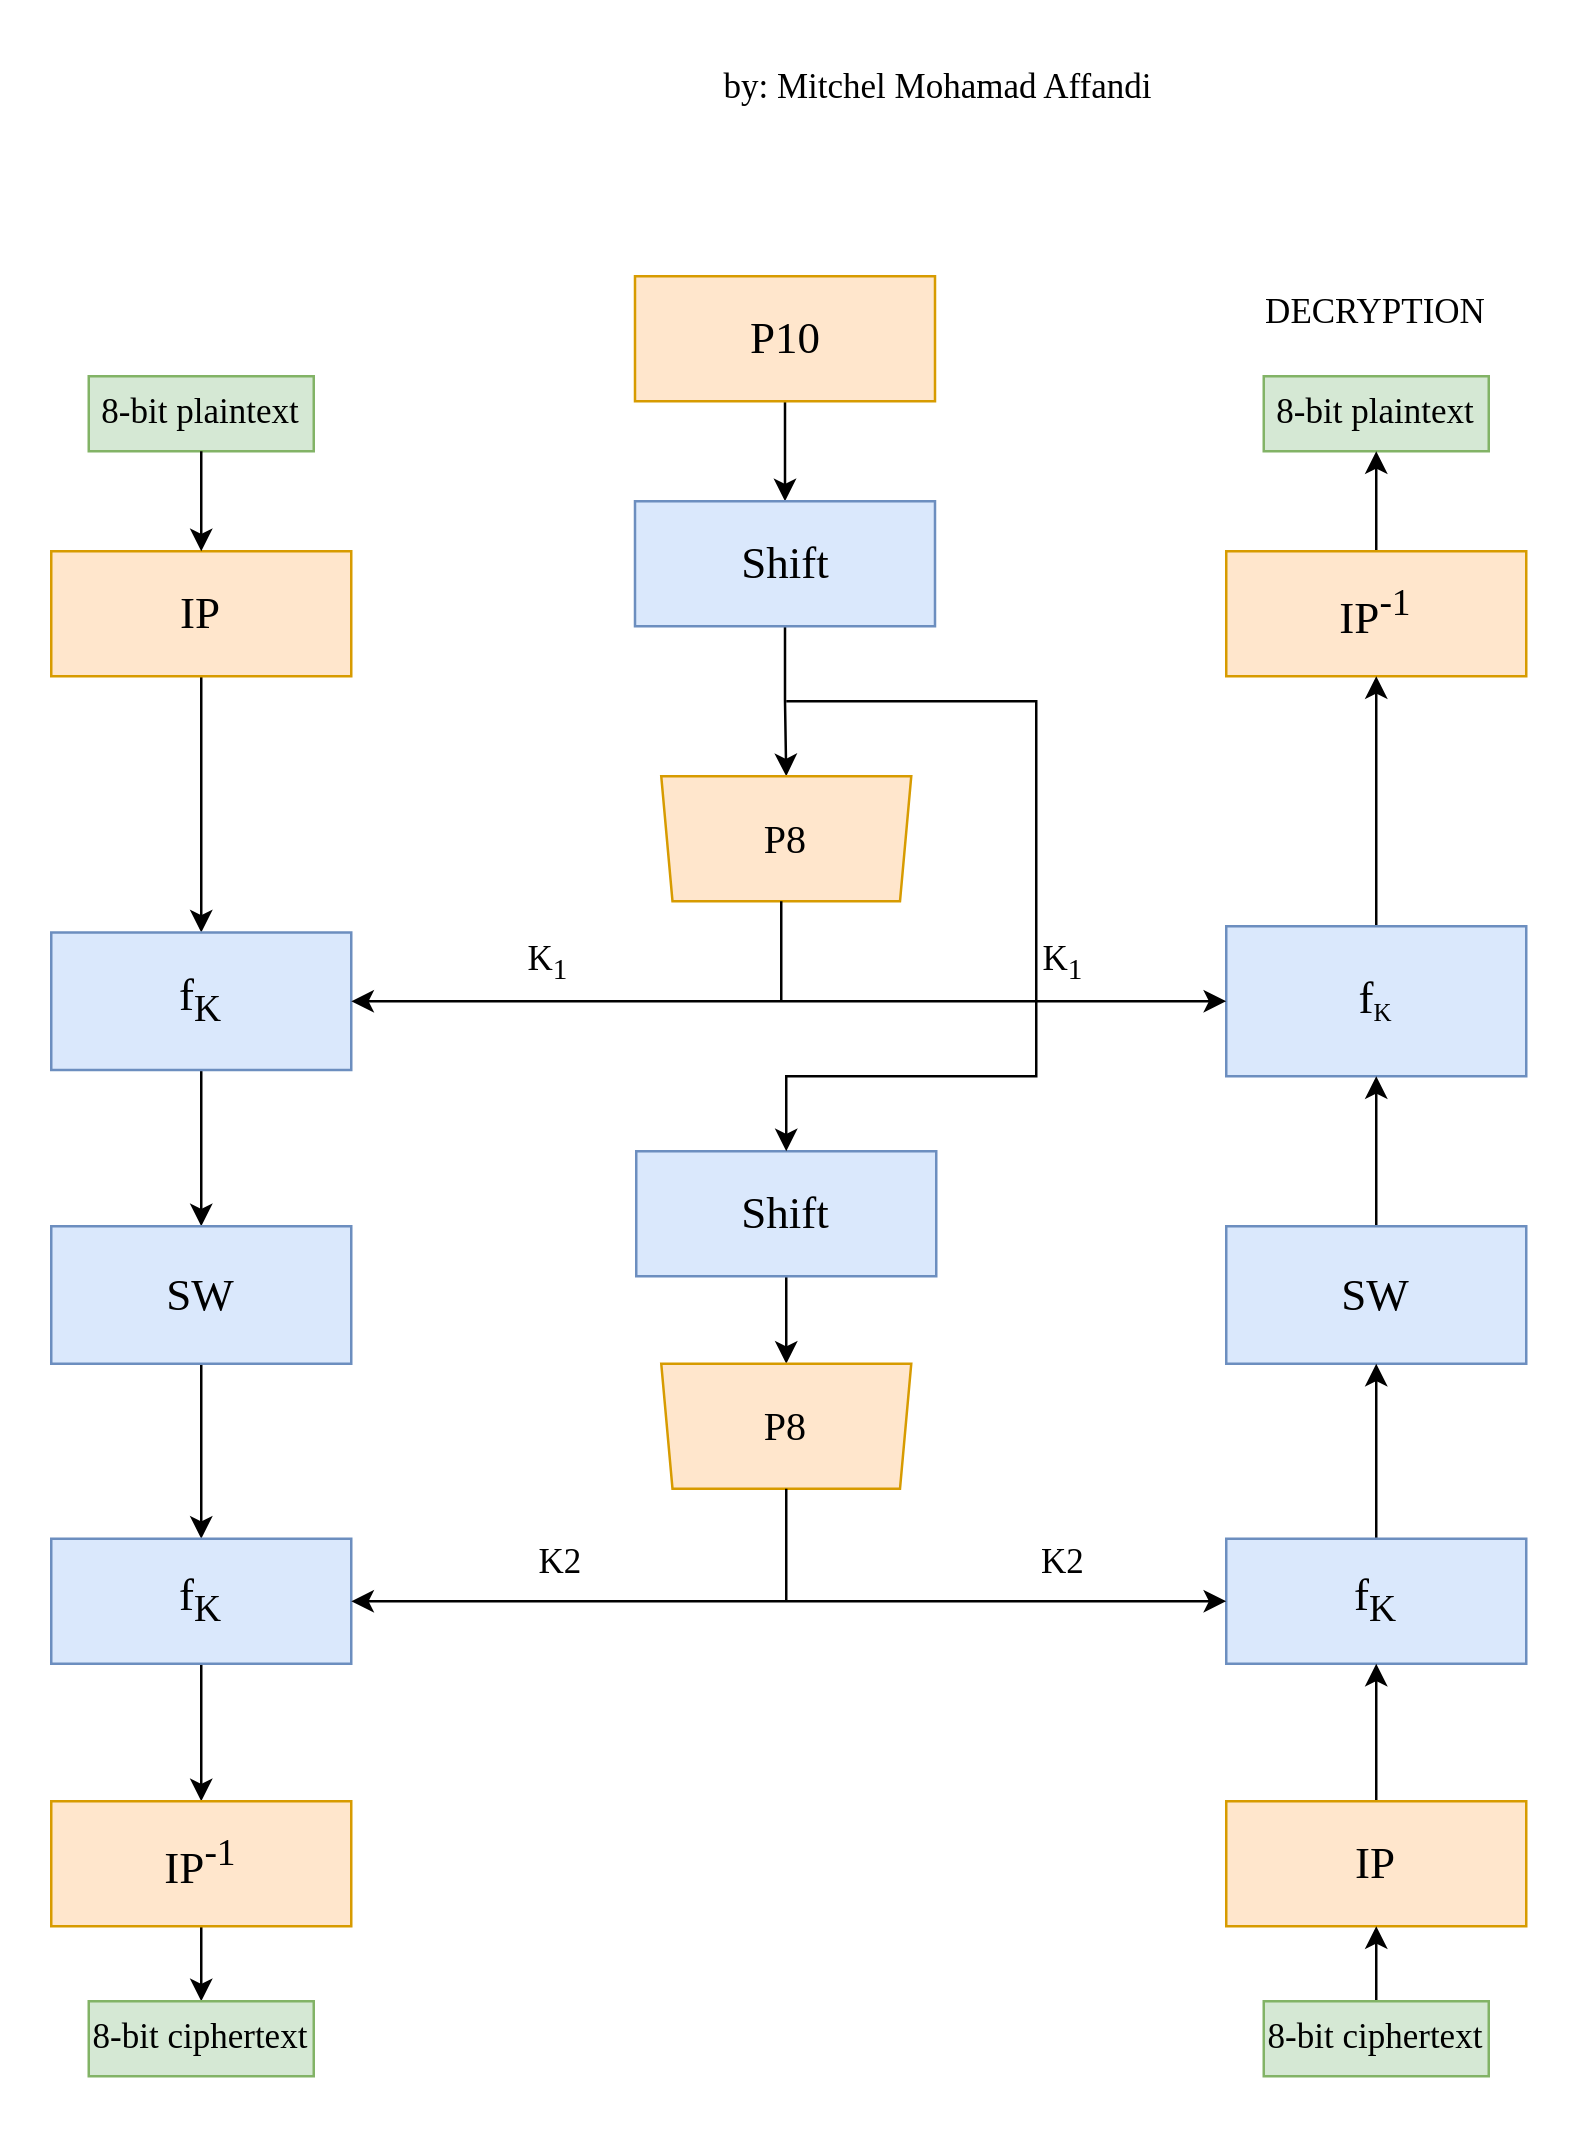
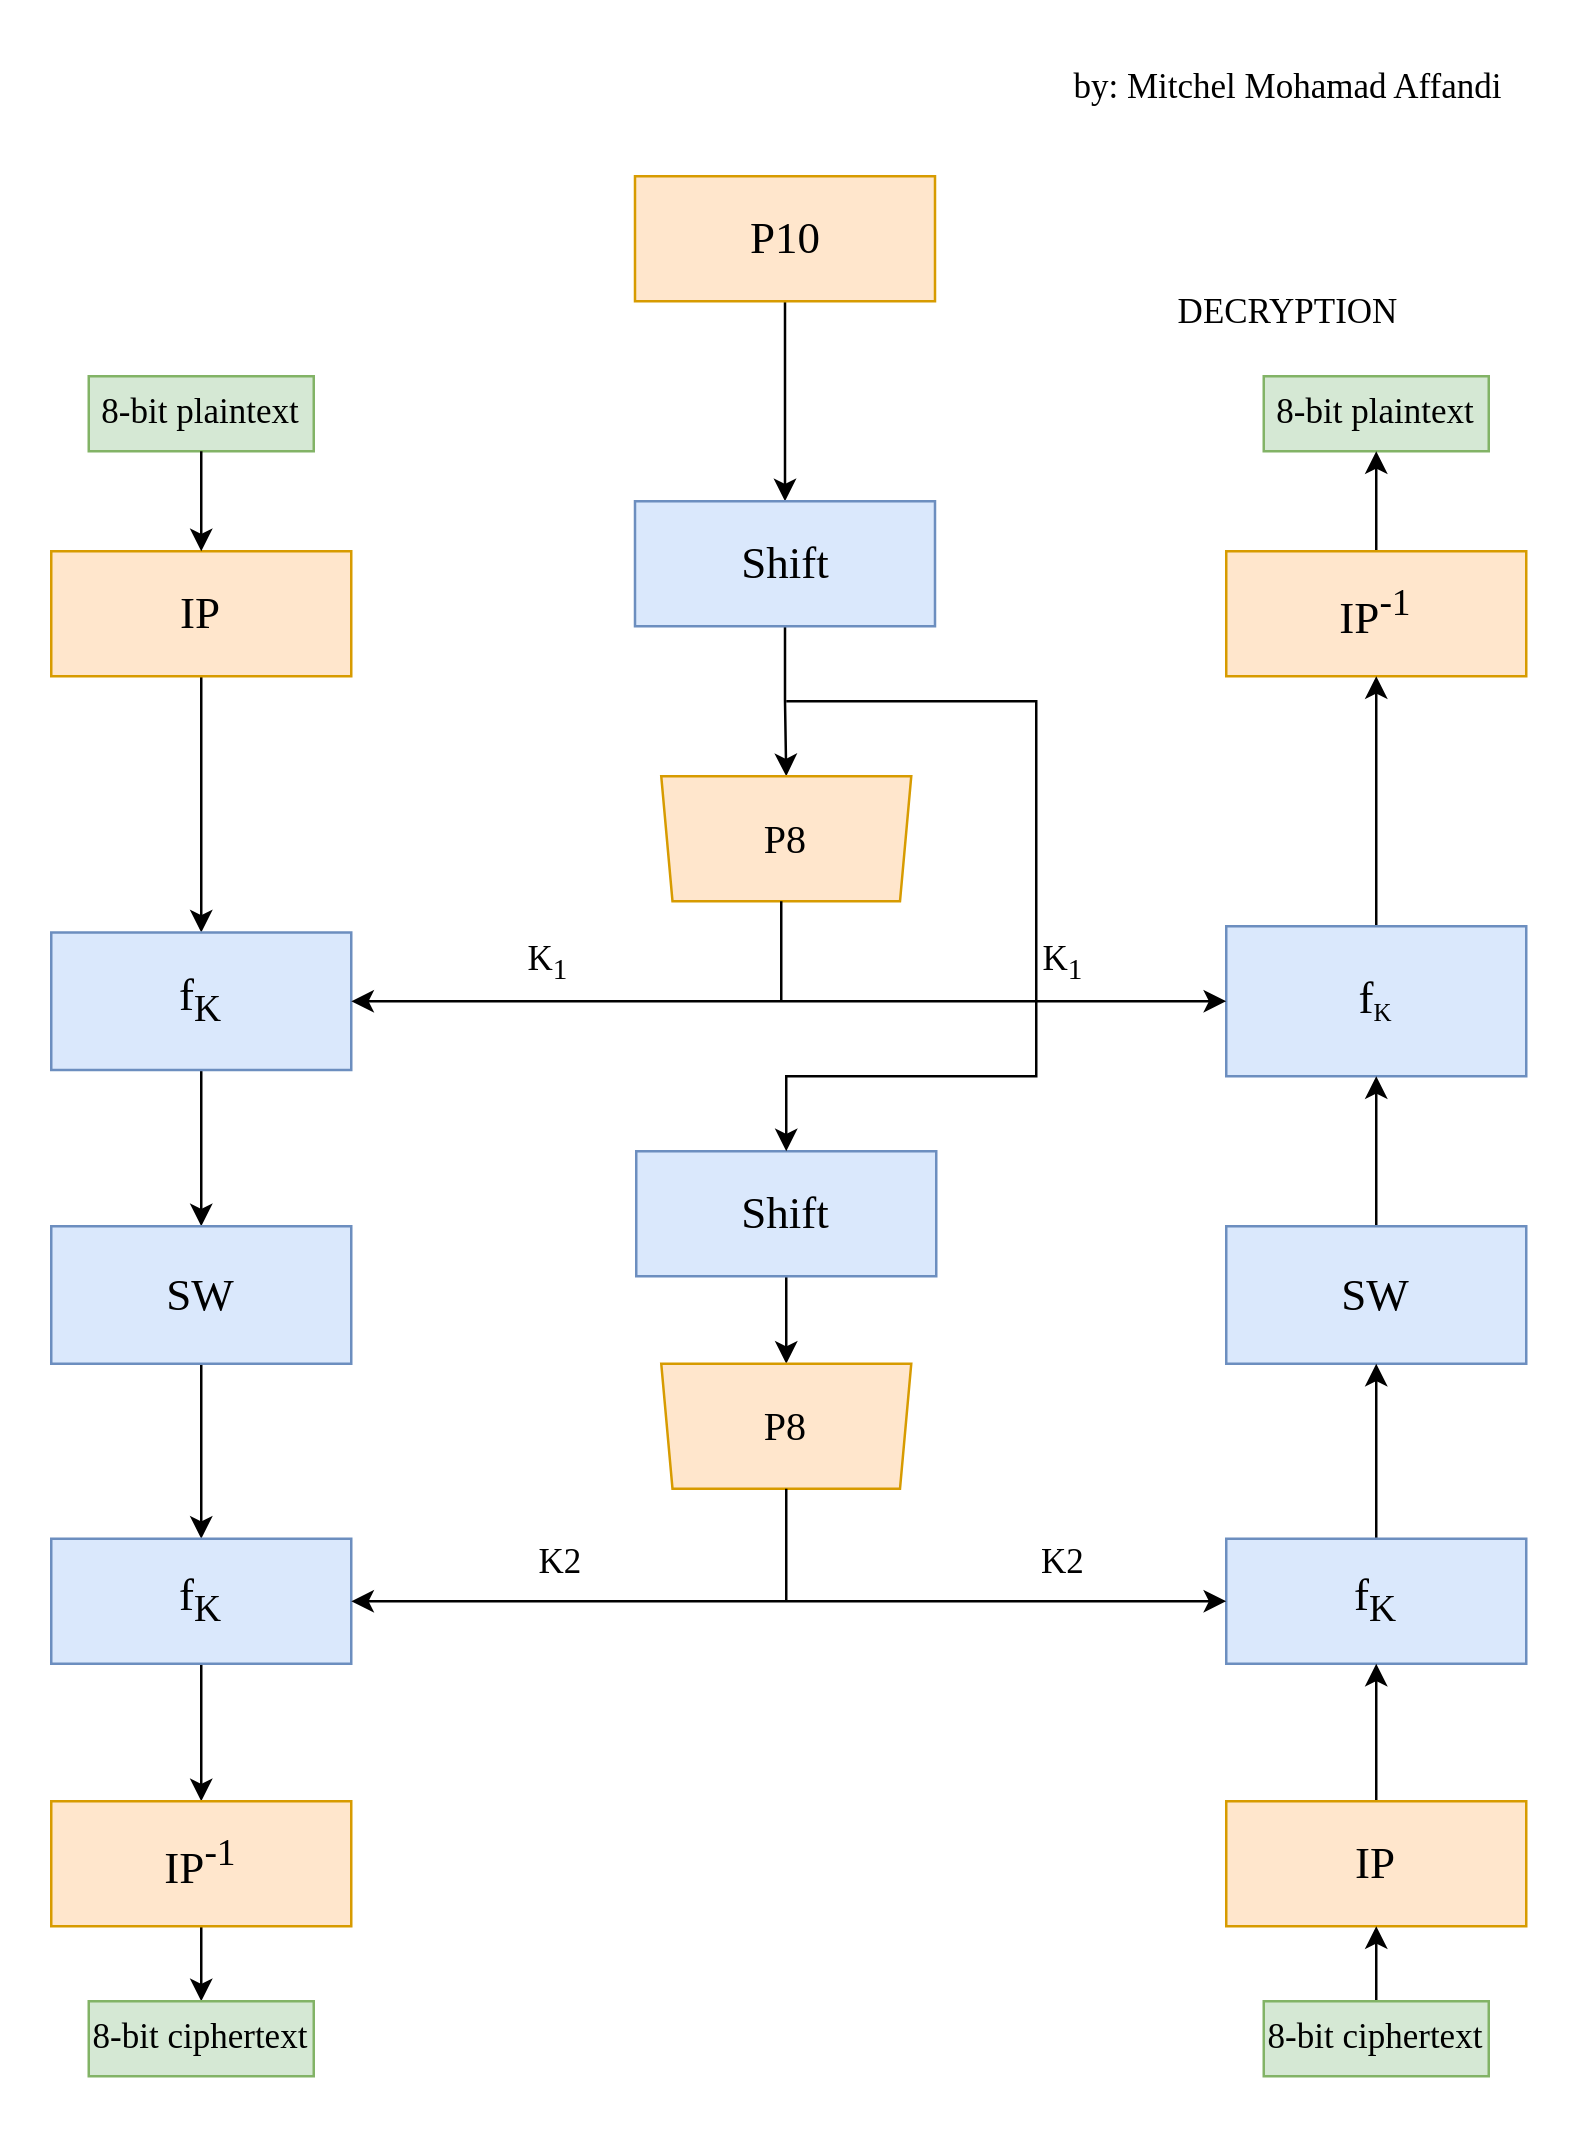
node "by: Mitchel Mohamad Affandi": moved (939, 89) -> (1289, 89)
node "DECRYPTION": moved (1376, 314) -> (1289, 314)
node "P10": moved (785, 339) -> (785, 239)
